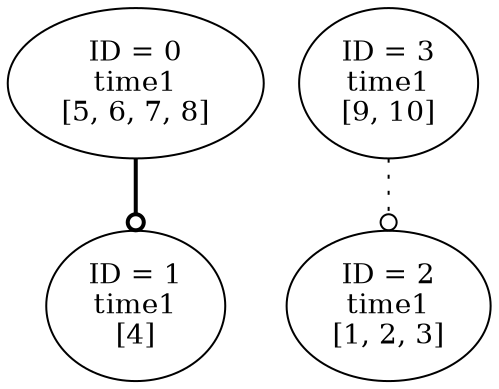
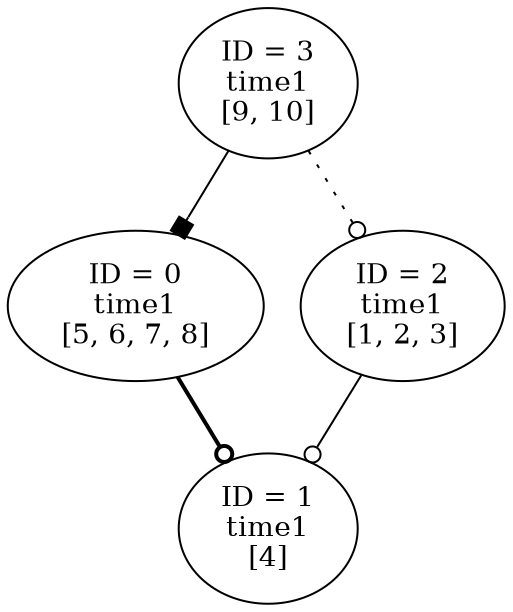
edge "ID = 3 time1 [9, 10]" -> "ID = 0 time1 [5, 6, 7, 8]": added
edge "ID = 2 time1 [1, 2, 3]" -> "ID = 1 time1 [4]": added
